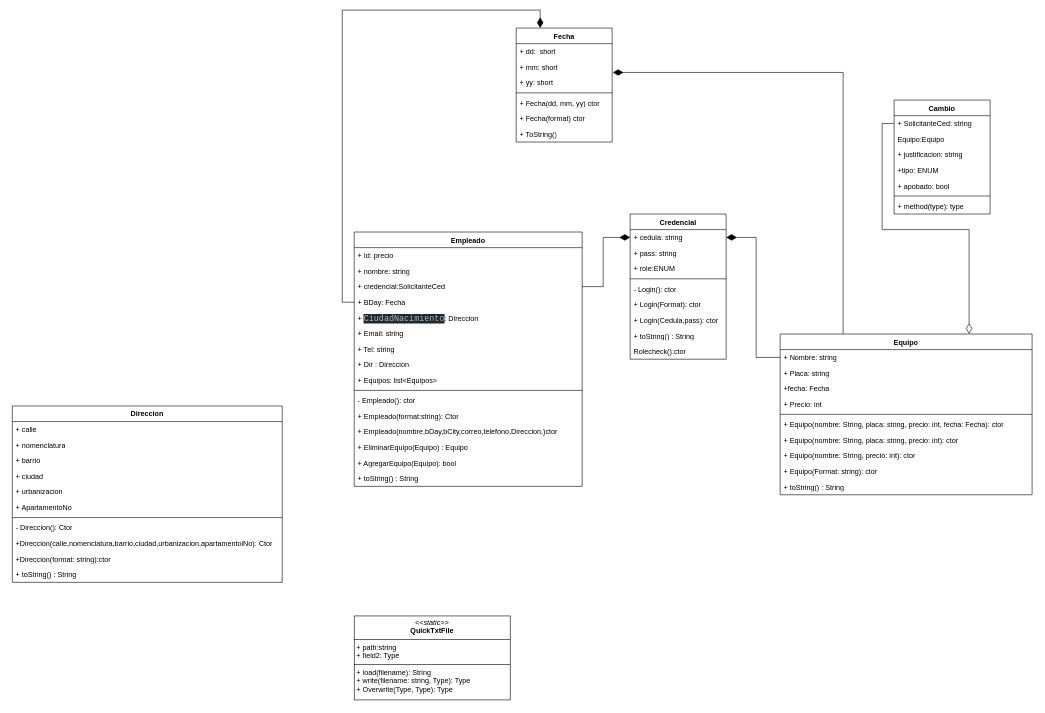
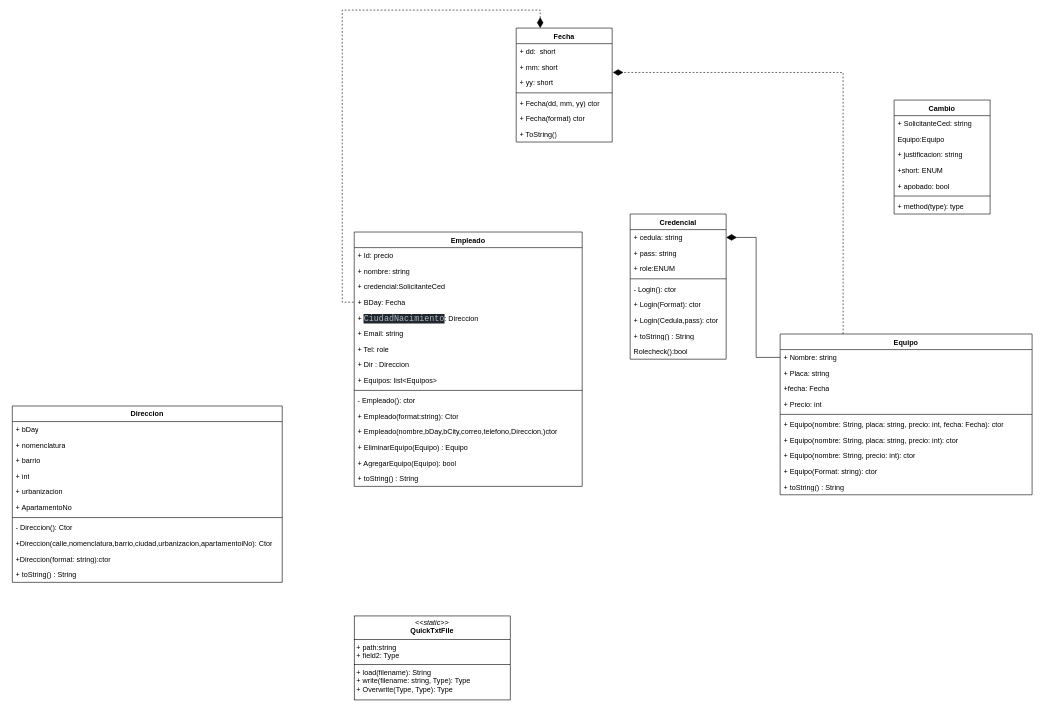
edge "+ BDay: Fecha" -> "Fecha": style solid -> dashed
edge "Equipo" -> "+ mm: short": style solid -> dashed
node "+tipo: ENUM": label "+tipo: ENUM" -> "+short: ENUM"
edge "+ SolicitanteCed: string" -> "Equipo": removed
edge "+ credencial:SolicitanteCed" -> "+ cedula: string": removed
node "+ Tel: string": label "+ Tel: string" -> "+ Tel: role"
node "Rolecheck():ctor": label "Rolecheck():ctor" -> "Rolecheck():bool"
node "+ calle": label "+ calle" -> "+ bDay"
node "+ ciudad": label "+ ciudad" -> "+ int"
